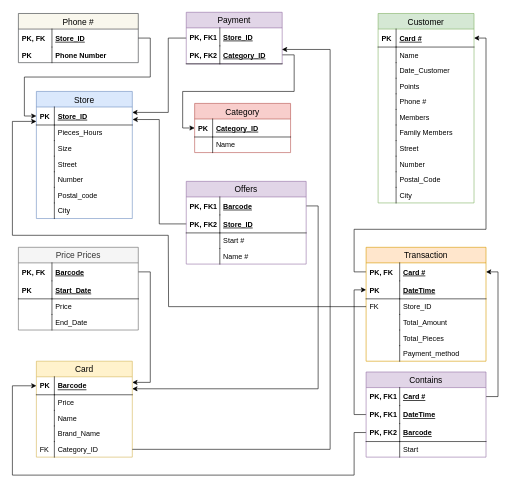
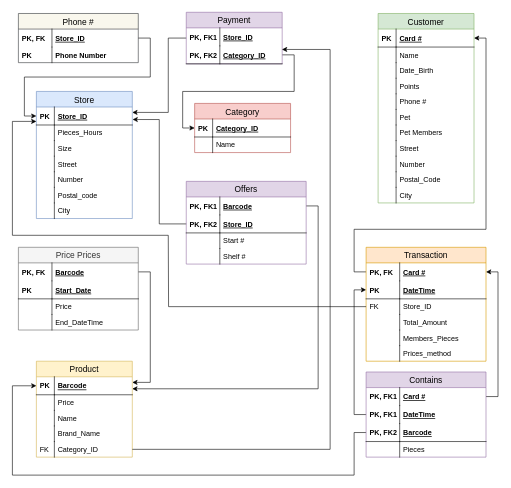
node "Date_Customer": label "Date_Customer" -> "Date_Birth"
node "Members": label "Members" -> "Pet"
node "Family Members": label "Family Members" -> "Pet Members"
node "Name #": label "Name #" -> "Shelf #"
node "End_Date": label "End_Date" -> "End_DateTime"
node "Total_Pieces": label "Total_Pieces" -> "Members_Pieces"
node "Payment_method": label "Payment_method" -> "Prices_method"
node "Card": label "Card" -> "Product"
node "Start": label "Start" -> "Pieces"
